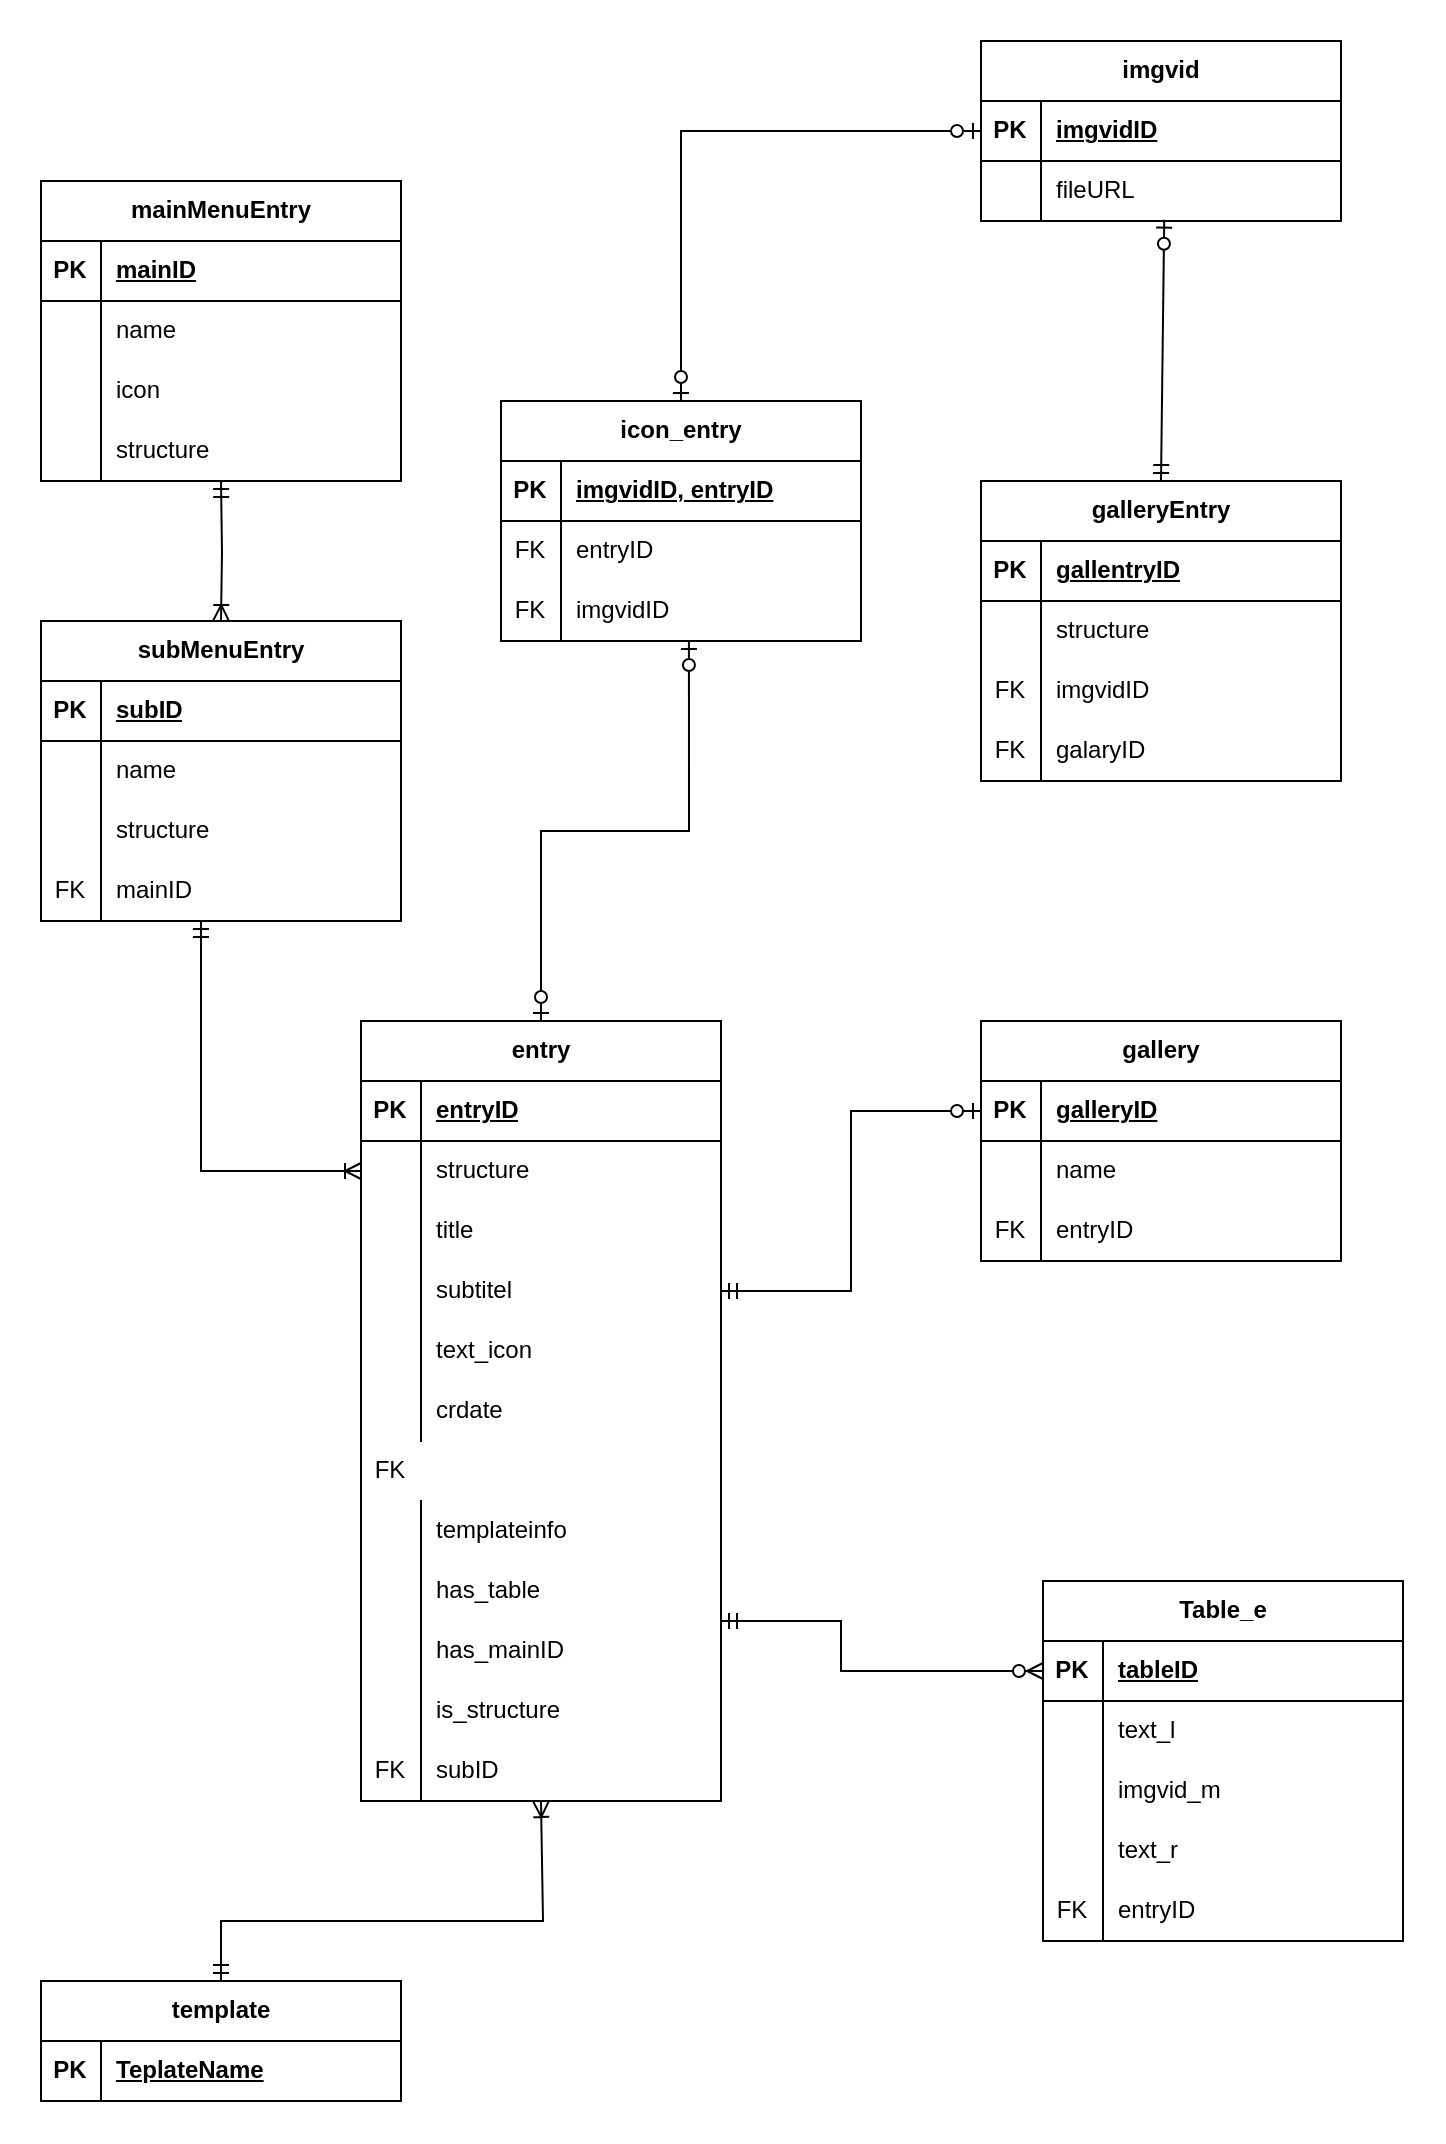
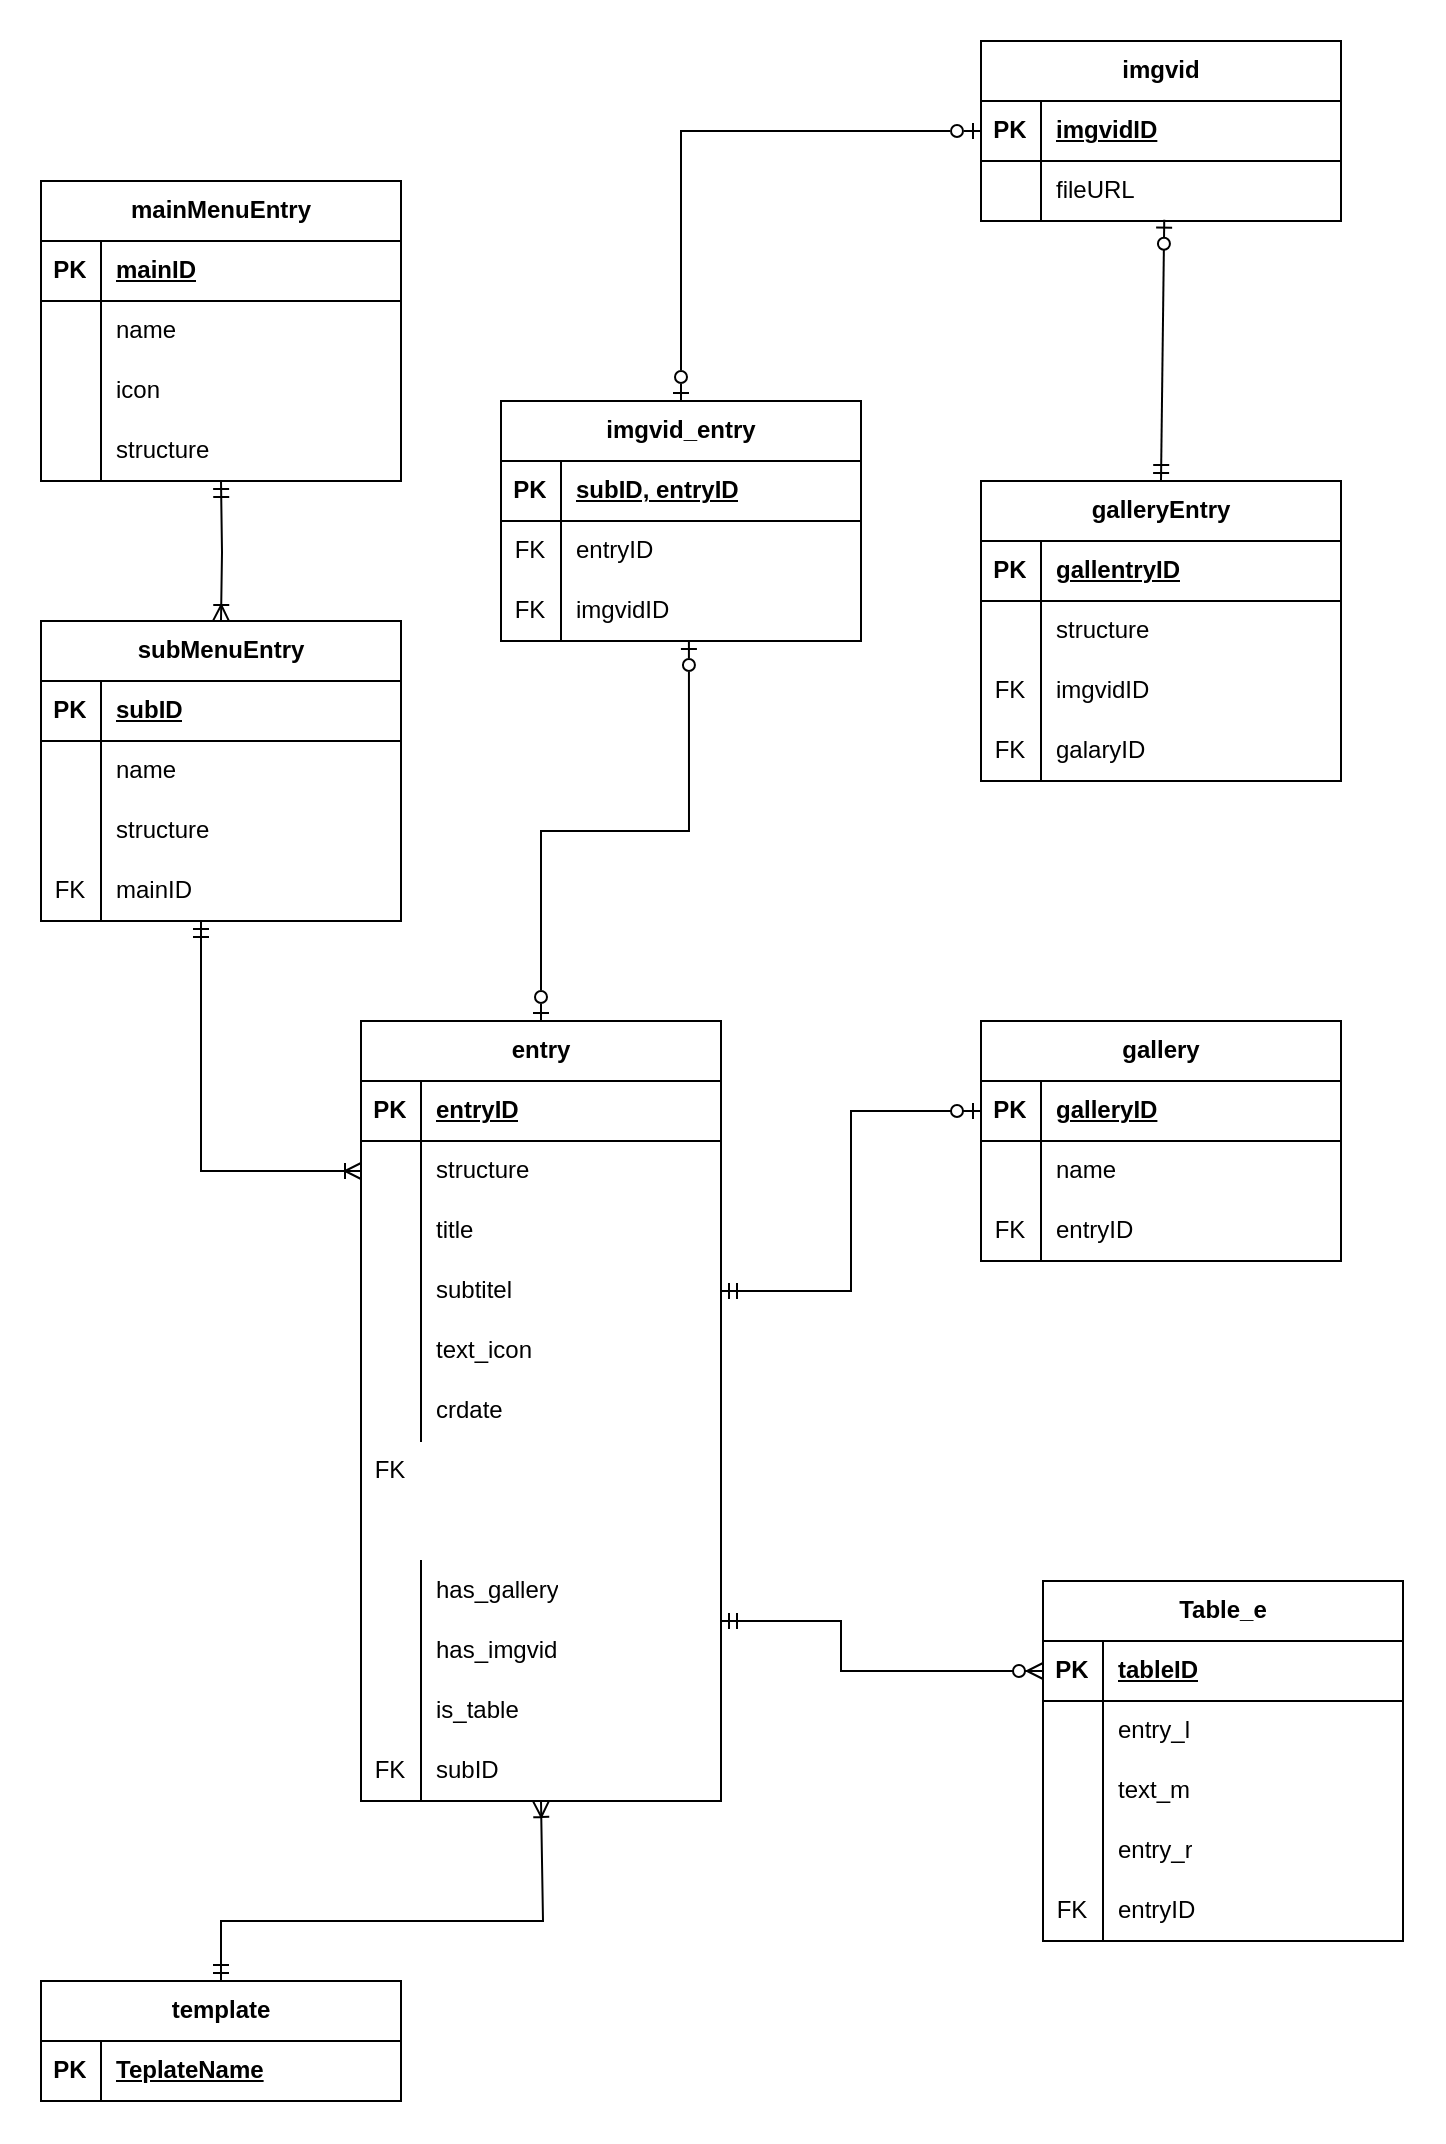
node "icon_entry": label "icon_entry" -> "imgvid_entry"
node "imgvidID, entryID": label "imgvidID, entryID" -> "subID, entryID"
node "templateinfo": removed
node "has_table": label "has_table" -> "has_gallery"
node "has_mainID": label "has_mainID" -> "has_imgvid"
node "is_structure": label "is_structure" -> "is_table"
node "text_l": label "text_l" -> "entry_l"
node "imgvid_m": label "imgvid_m" -> "text_m"
node "text_r": label "text_r" -> "entry_r"
